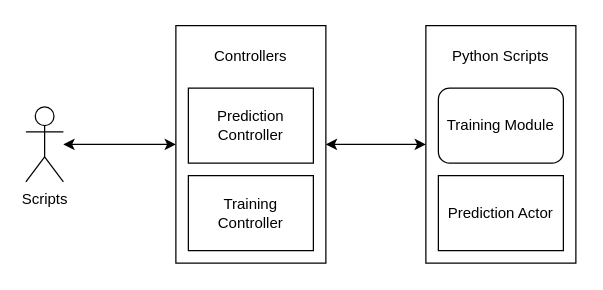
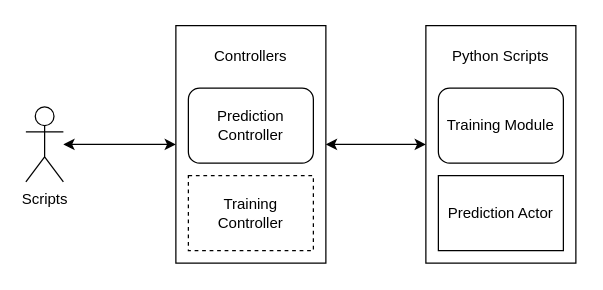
node "Prediction Controller": shape rectangle -> rounded rectangle
node "Training Controller": style solid -> dashed
